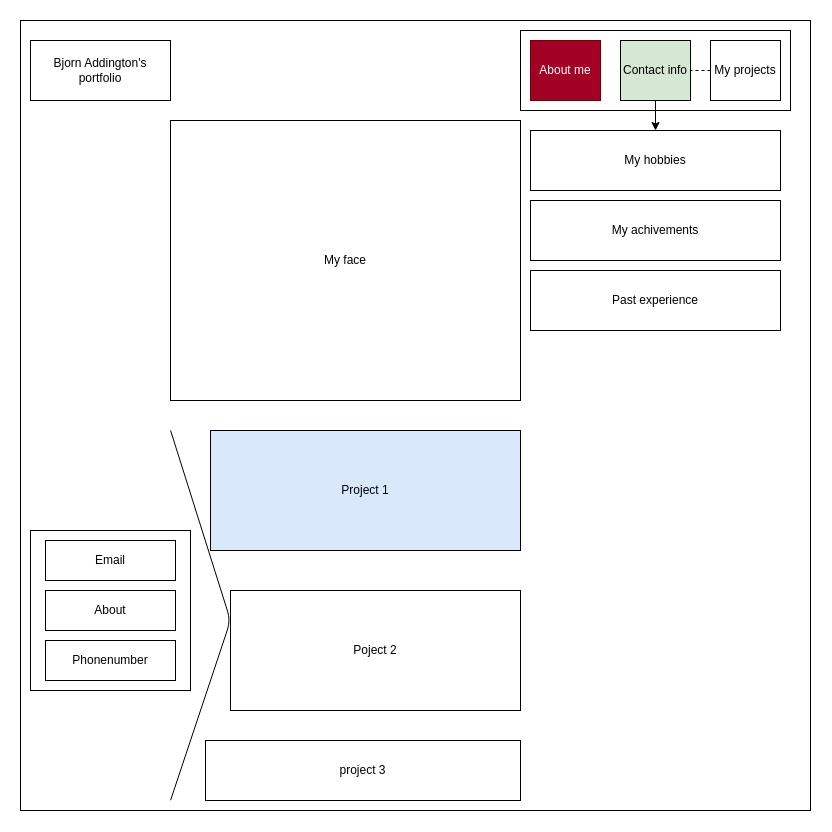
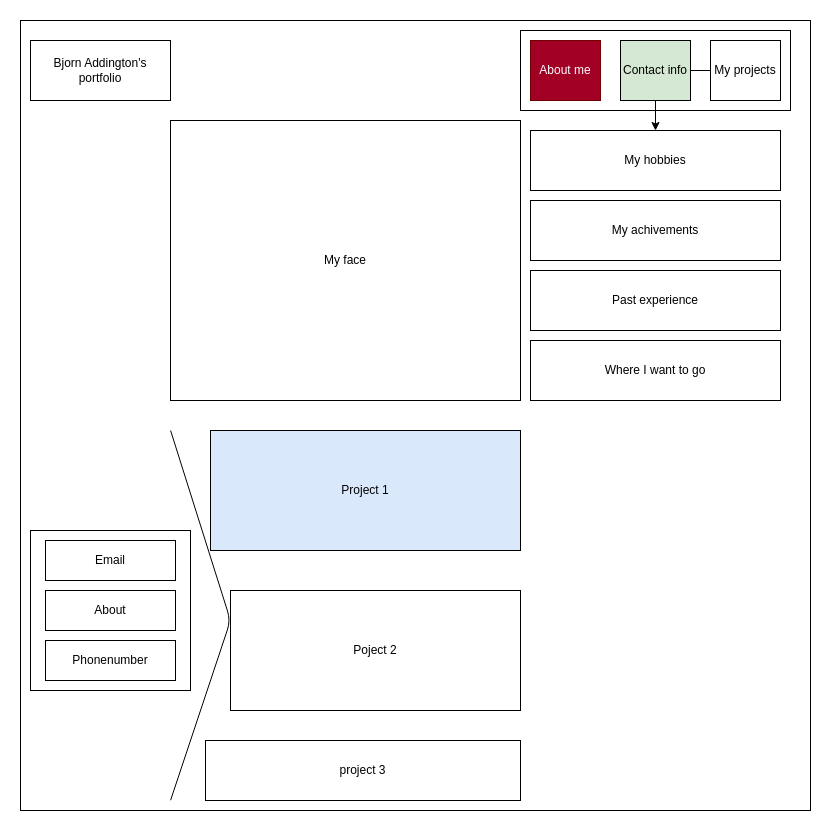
edge "Contact info" -- "My projects": style dashed -> solid
node "Where I want to go": added
